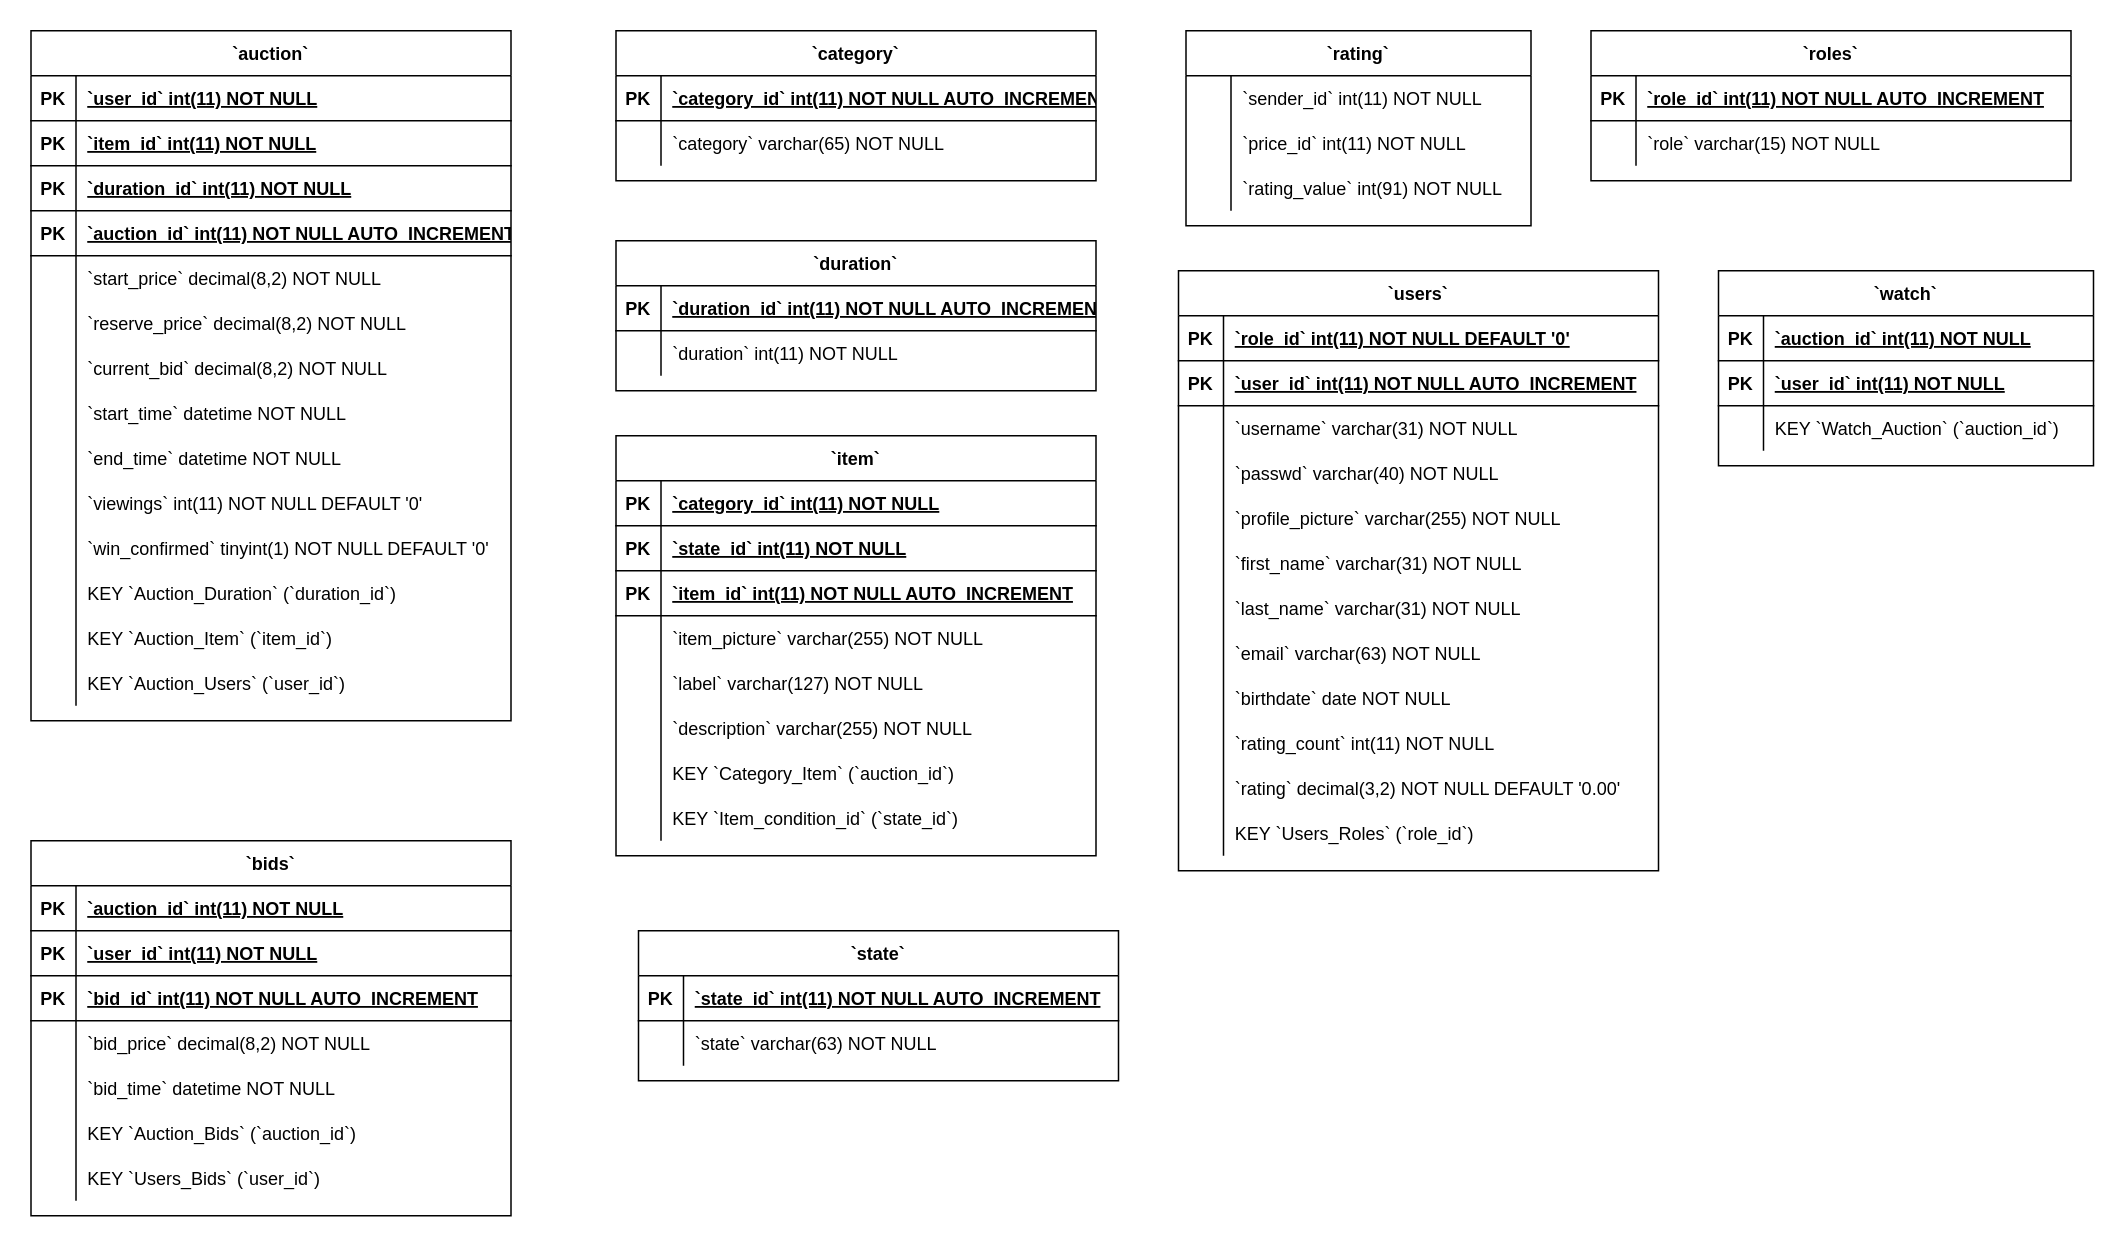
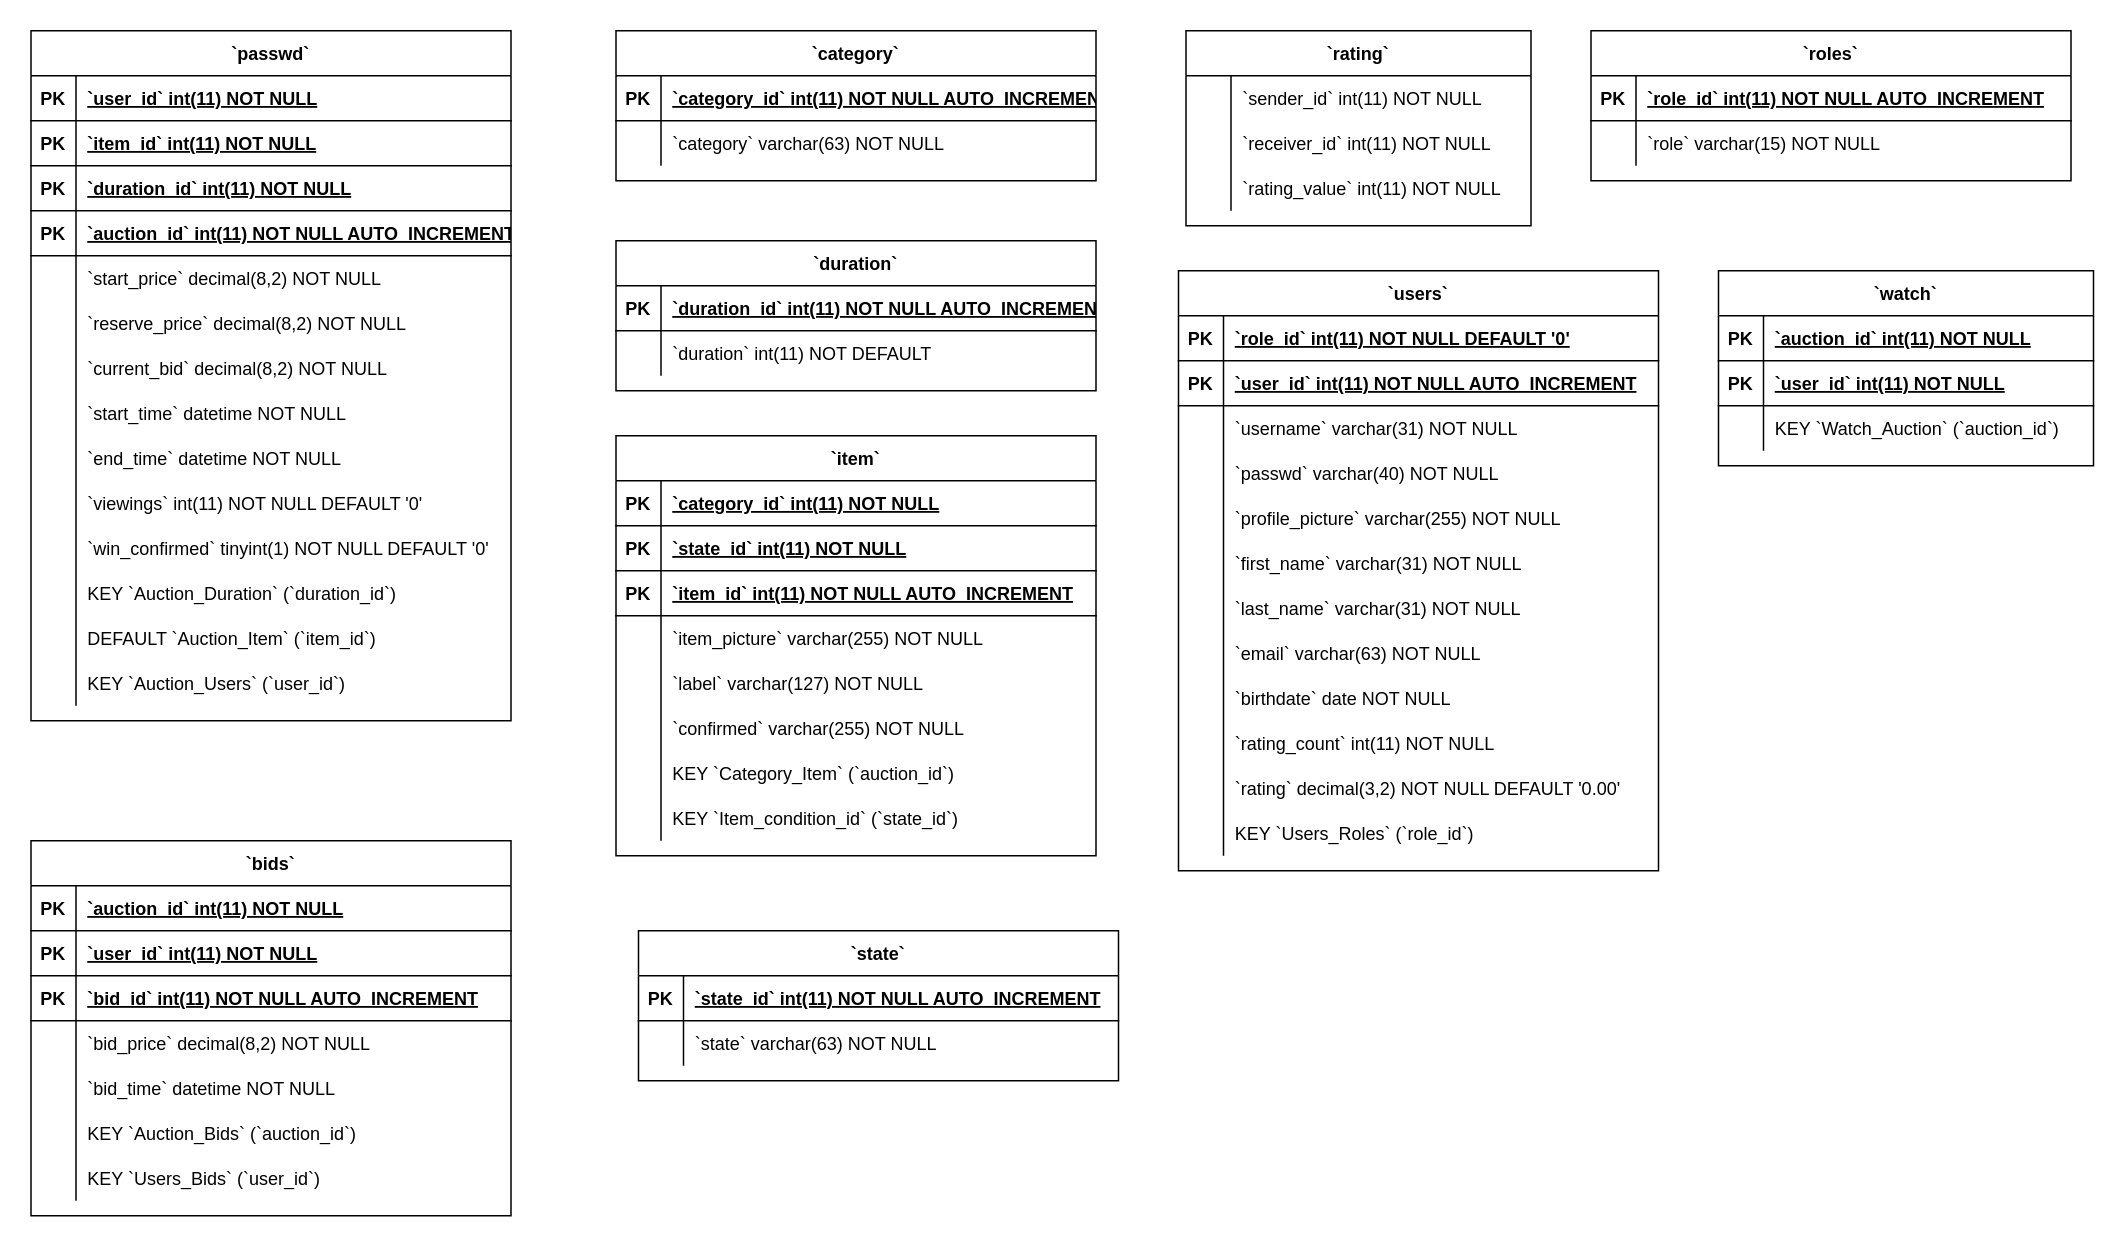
node "`auction`": label "`auction`" -> "`passwd`"
node "`category` varchar(65) NOT NULL": label "`category` varchar(65) NOT NULL" -> "`category` varchar(63) NOT NULL"
node "`price_id` int(11) NOT NULL": label "`price_id` int(11) NOT NULL" -> "`receiver_id` int(11) NOT NULL"
node "`rating_value` int(91) NOT NULL": label "`rating_value` int(91) NOT NULL" -> "`rating_value` int(11) NOT NULL"
node "`duration` int(11) NOT NULL": label "`duration` int(11) NOT NULL" -> "`duration` int(11) NOT DEFAULT"
node "KEY `Auction_Item` (`item_id`)": label "KEY `Auction_Item` (`item_id`)" -> "DEFAULT `Auction_Item` (`item_id`)"
node "`description` varchar(255) NOT NULL": label "`description` varchar(255) NOT NULL" -> "`confirmed` varchar(255) NOT NULL"
